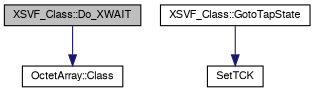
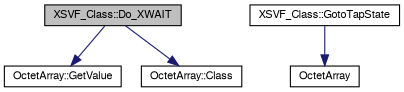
node "OctetArray::GetValue": added
node "SetTCK": label "SetTCK" -> "OctetArray"
